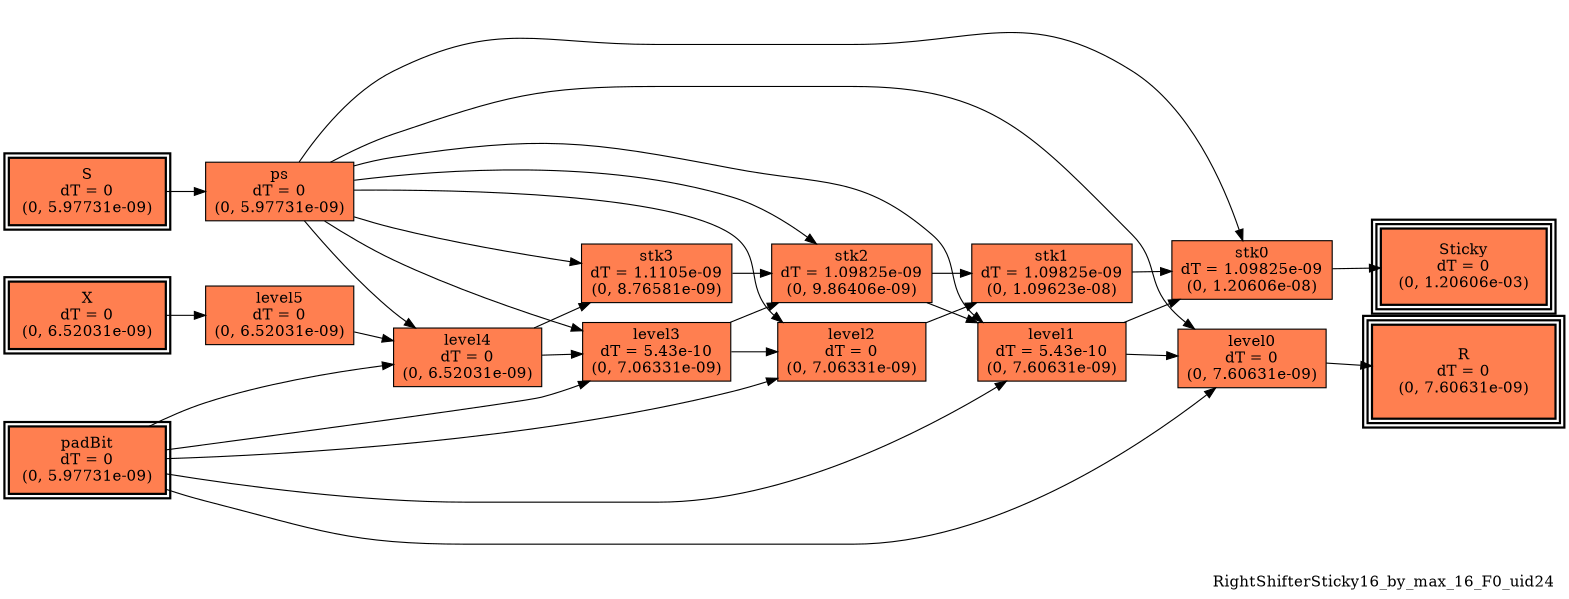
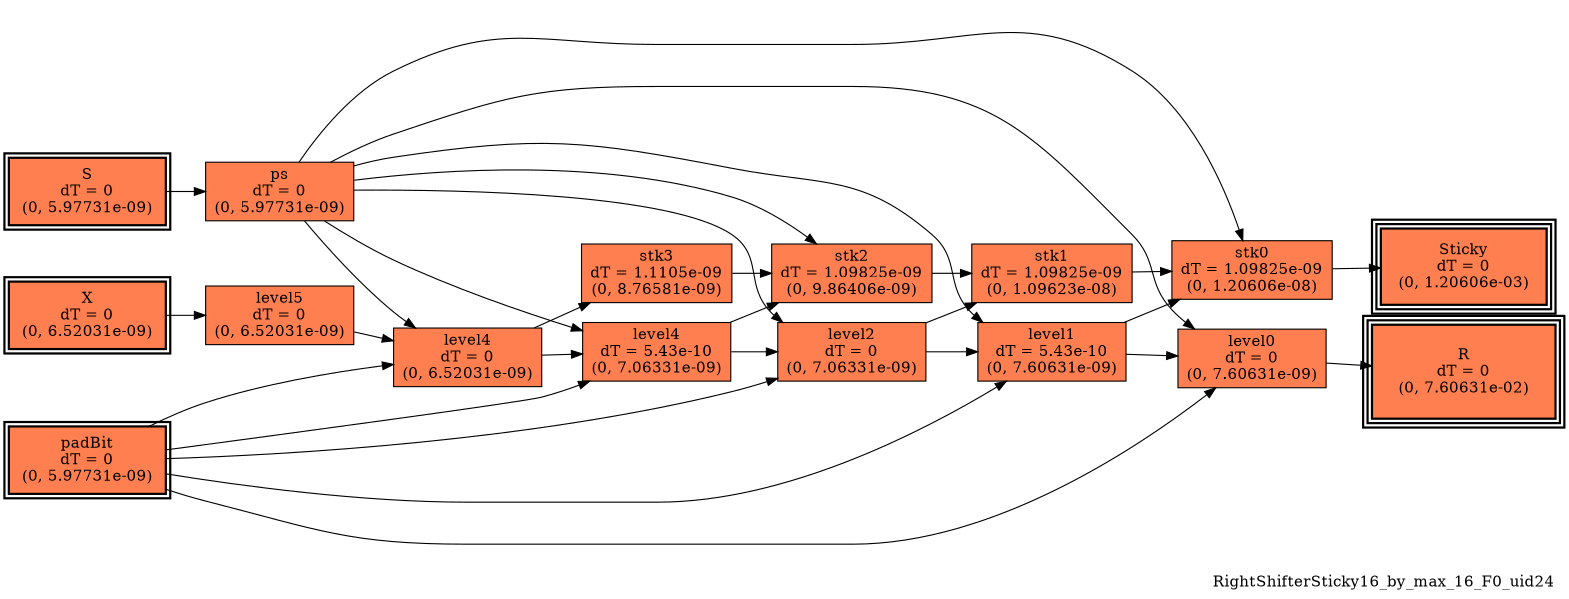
edge "ps dT = 0 (0, 5.97731e-09)" -> "stk3 dT = 1.1105e-09 (0, 8.76581e-09)": removed
edge "stk2 dT = 1.09825e-09 (0, 9.86406e-09)" -> "level1 dT = 5.43e-10 (0, 7.60631e-09)": now "level2 dT = 0 (0, 7.06331e-09)" -> "level1 dT = 5.43e-10 (0, 7.60631e-09)"
node "level3 dT = 5.43e-10 (0, 7.06331e-09)": label "level3 dT = 5.43e-10 (0, 7.06331e-09)" -> "level4 dT = 5.43e-10 (0, 7.06331e-09)"
node "R dT = 0 (0, 7.60631e-09)": label "R dT = 0 (0, 7.60631e-09)" -> "R dT = 0 (0, 7.60631e-02)"
